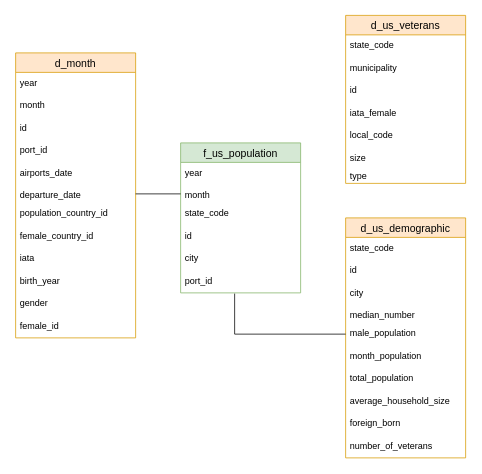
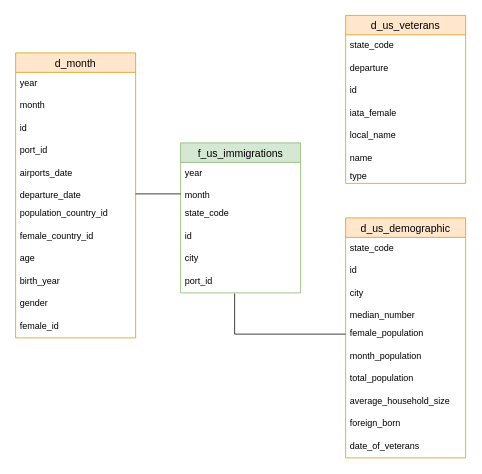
node "municipality": label "municipality" -> "departure"
node "local_code": label "local_code" -> "local_name"
node "f_us_population": label "f_us_population" -> "f_us_immigrations"
node "size": label "size" -> "name"
node "iata": label "iata" -> "age"
node "male_population": label "male_population" -> "female_population"
node "number_of_veterans": label "number_of_veterans" -> "date_of_veterans"
